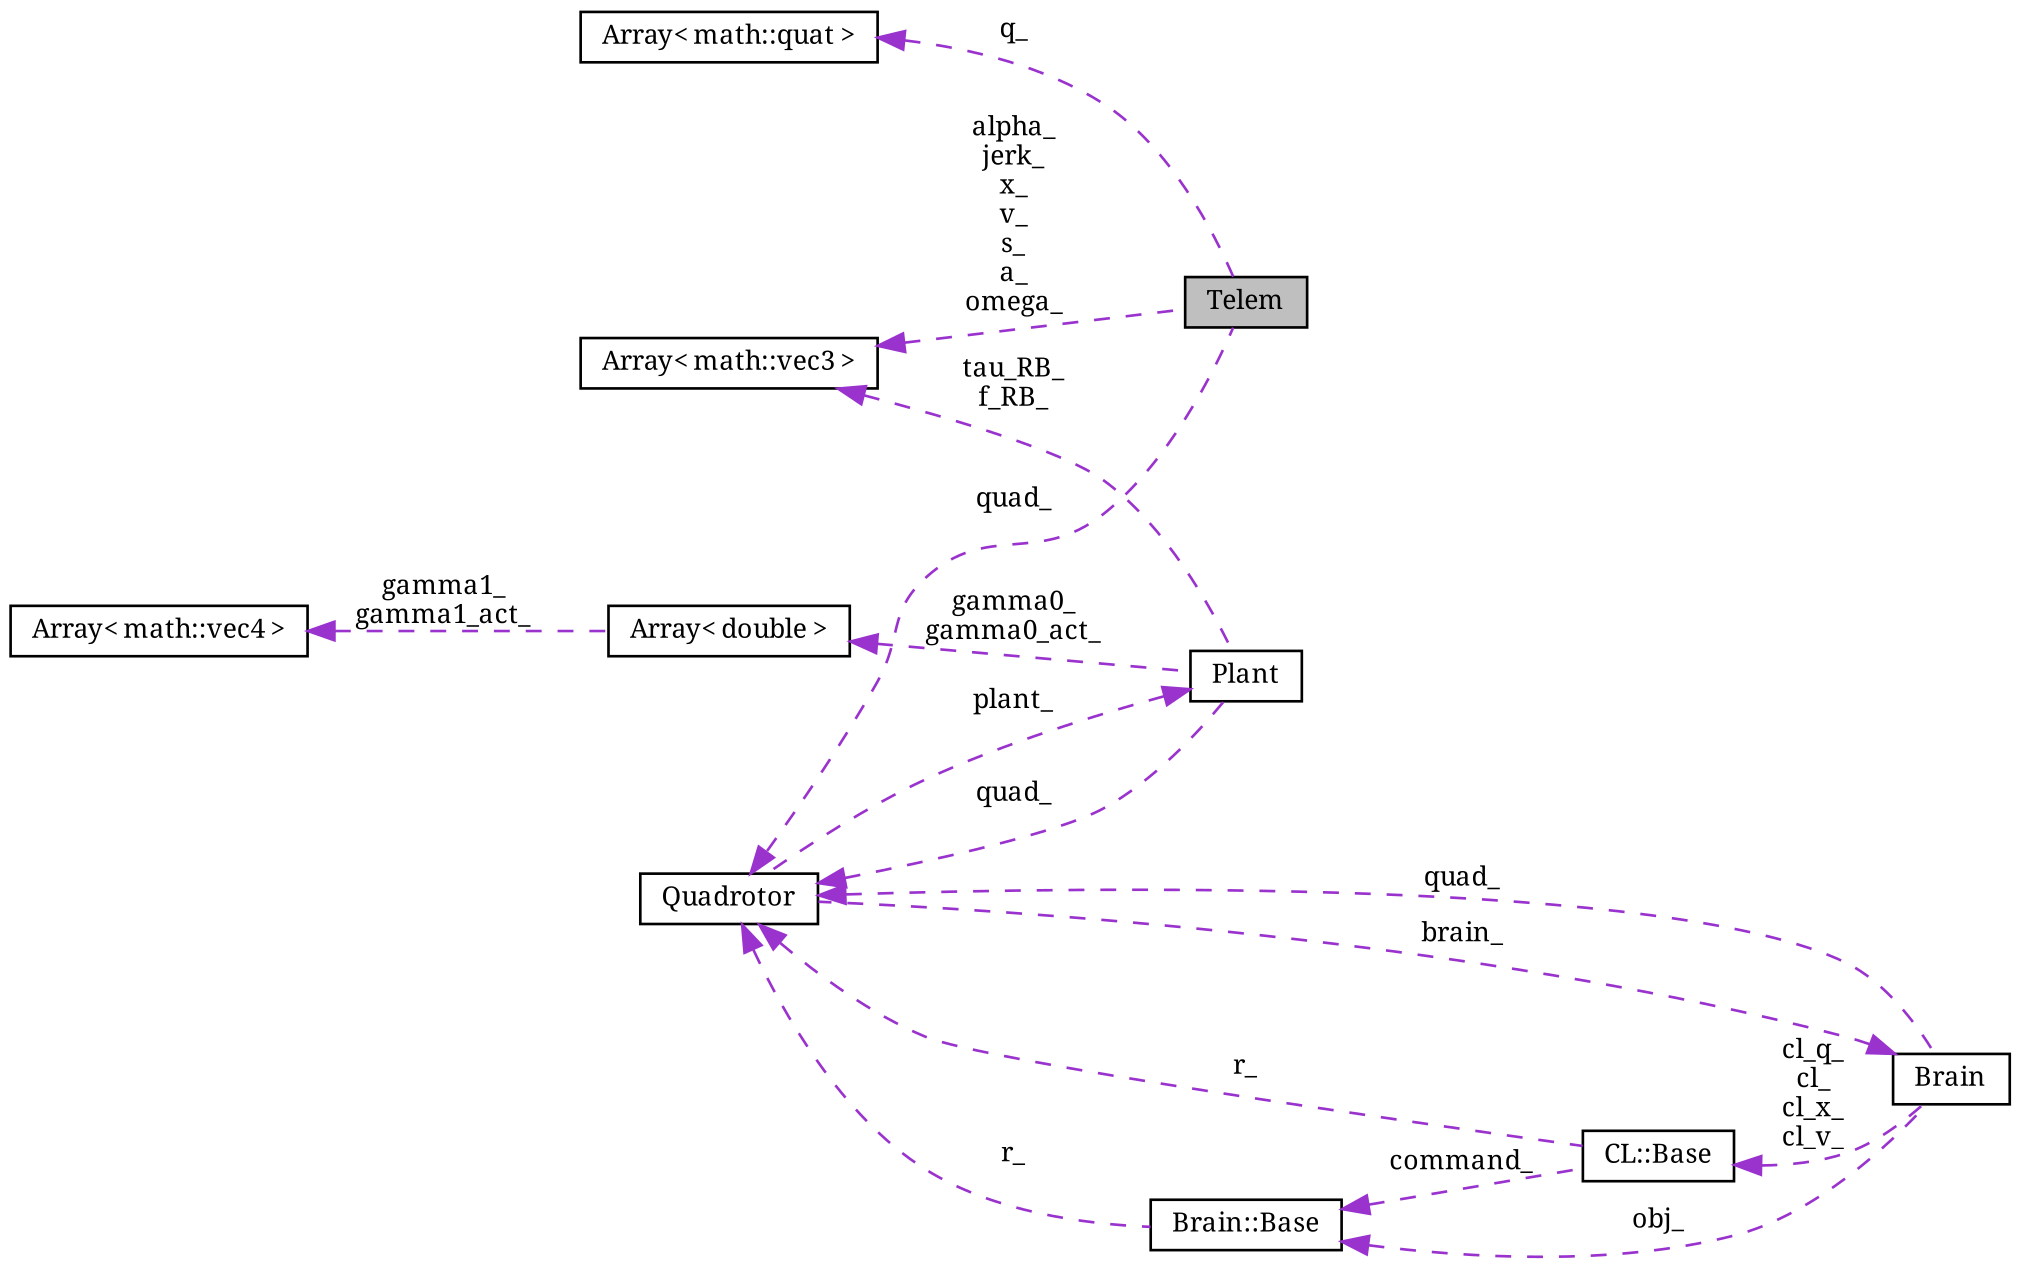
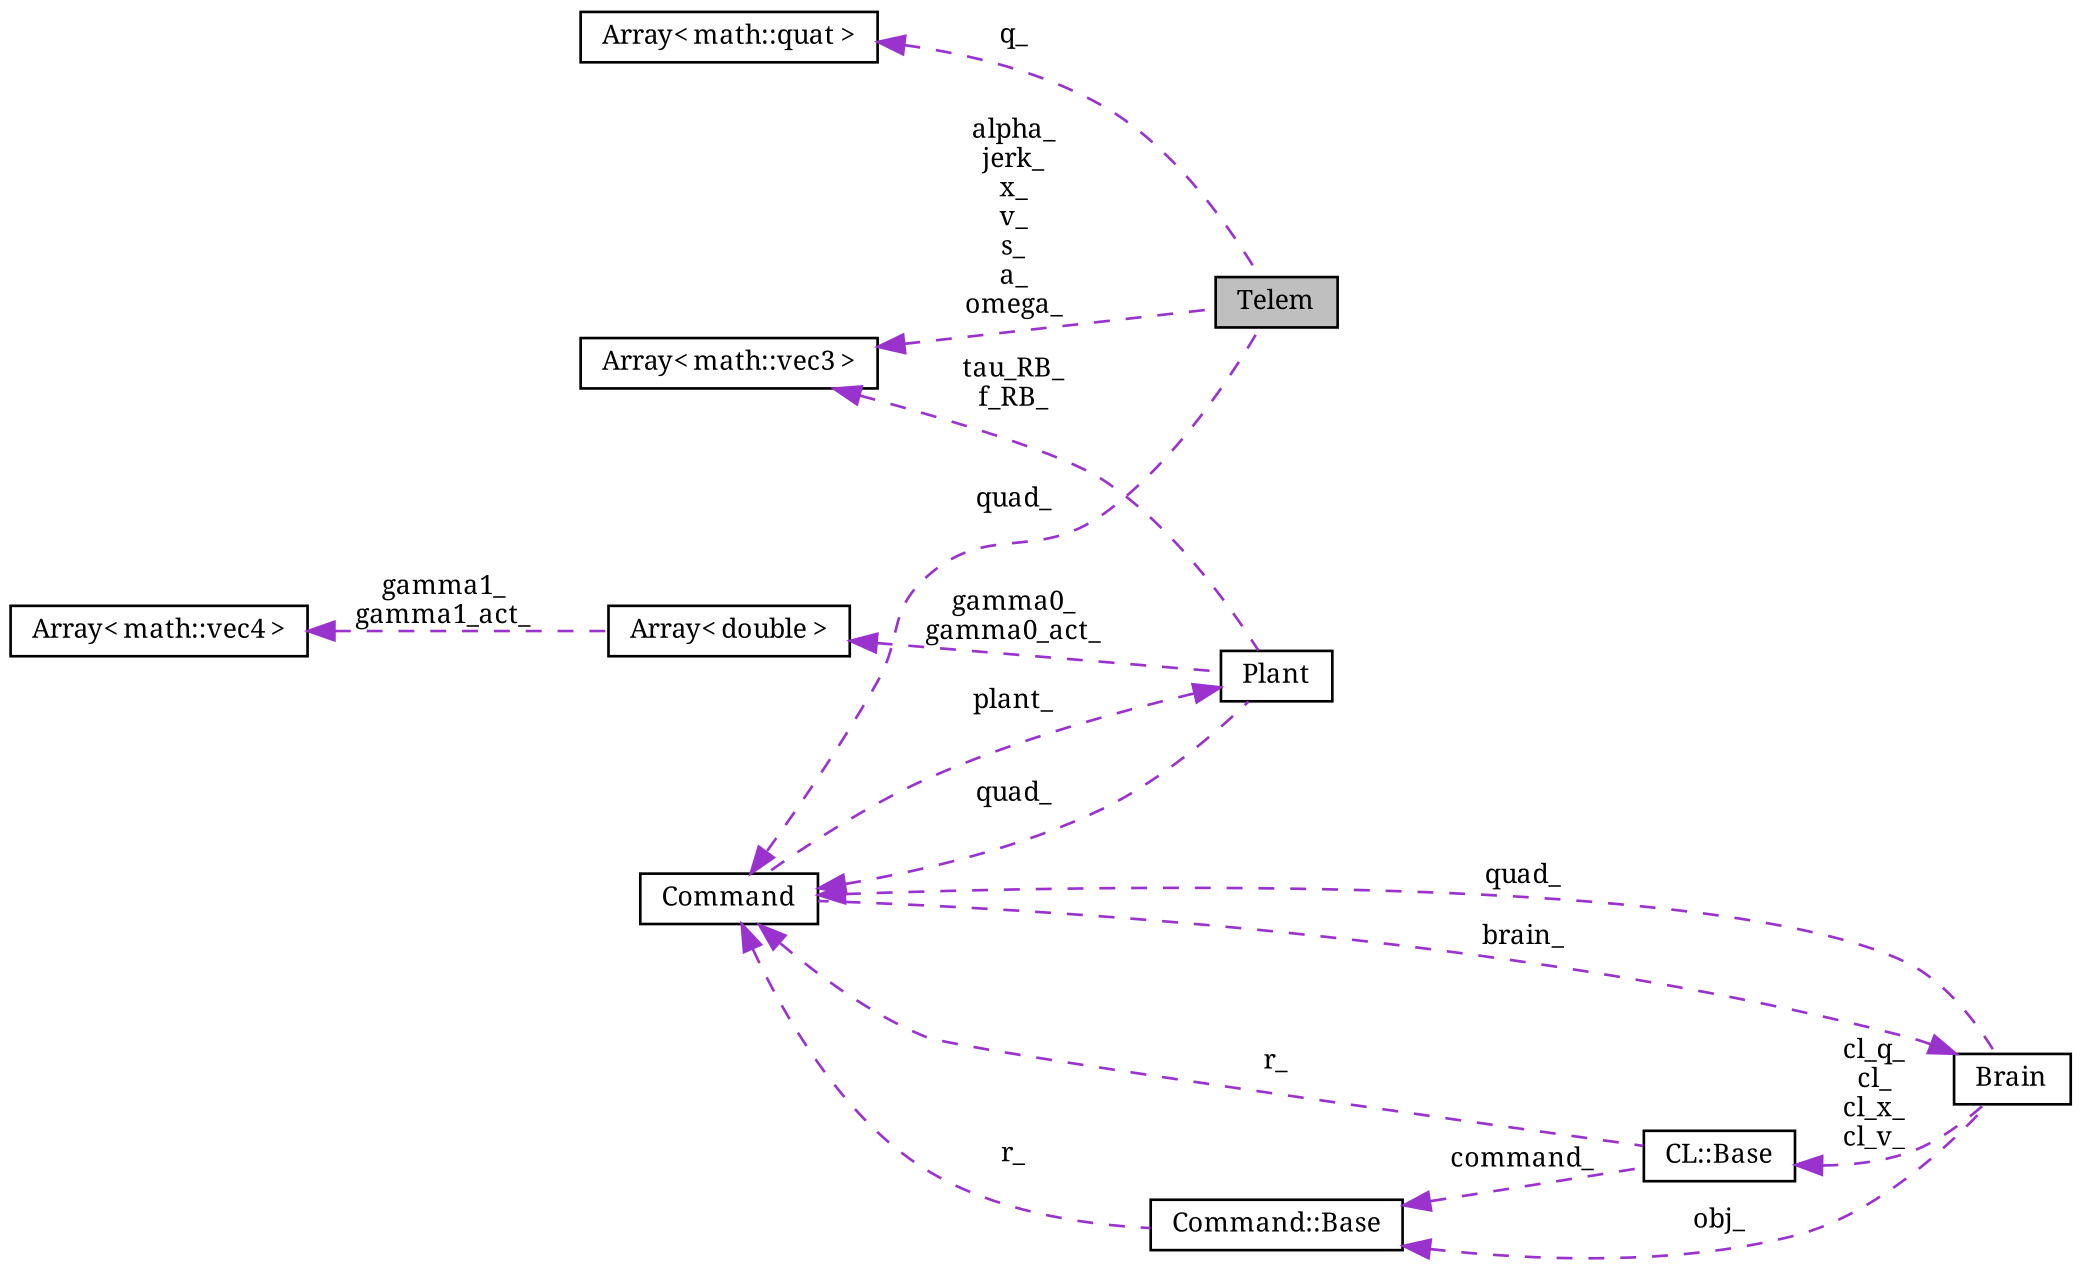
node "Quadrotor": label "Quadrotor" -> "Command"
node "Brain::Base": label "Brain::Base" -> "Command::Base"
